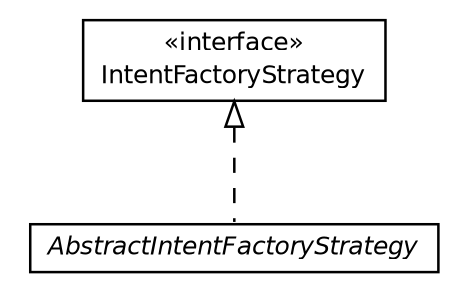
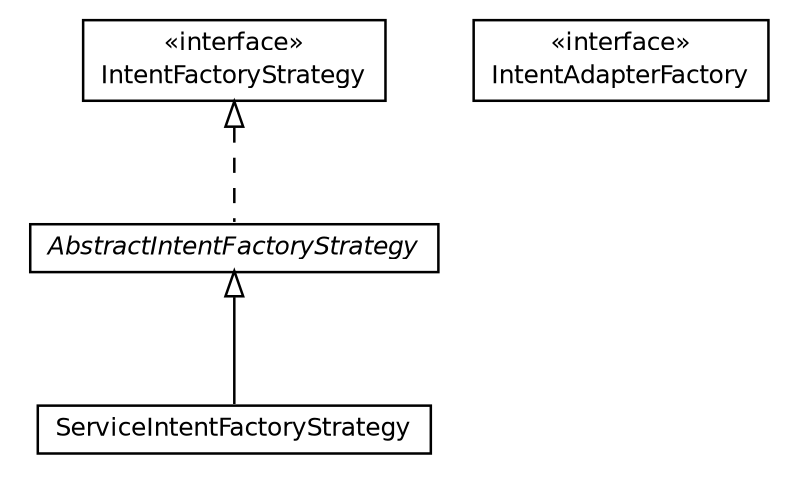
node "IntentAdapterFactory": added
node "ServiceIntentFactoryStrategy": added
